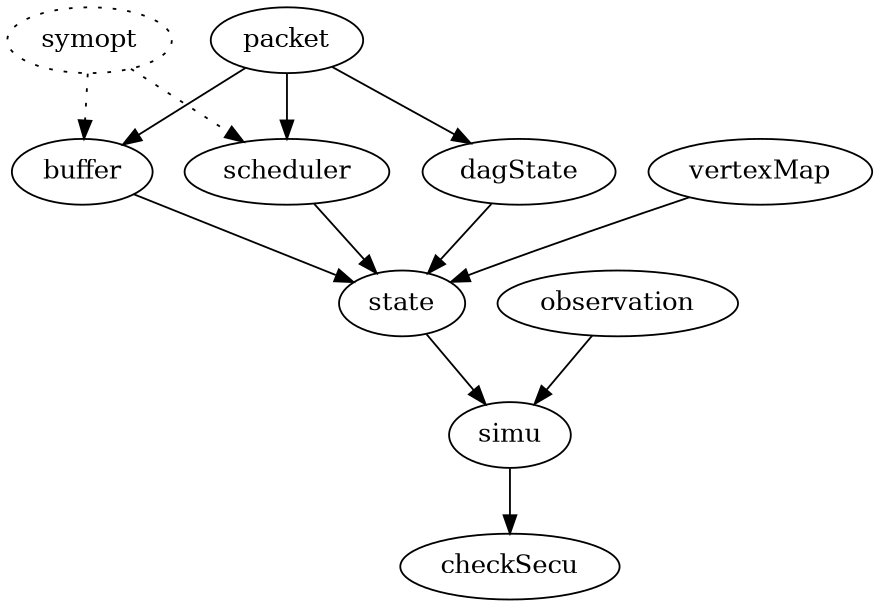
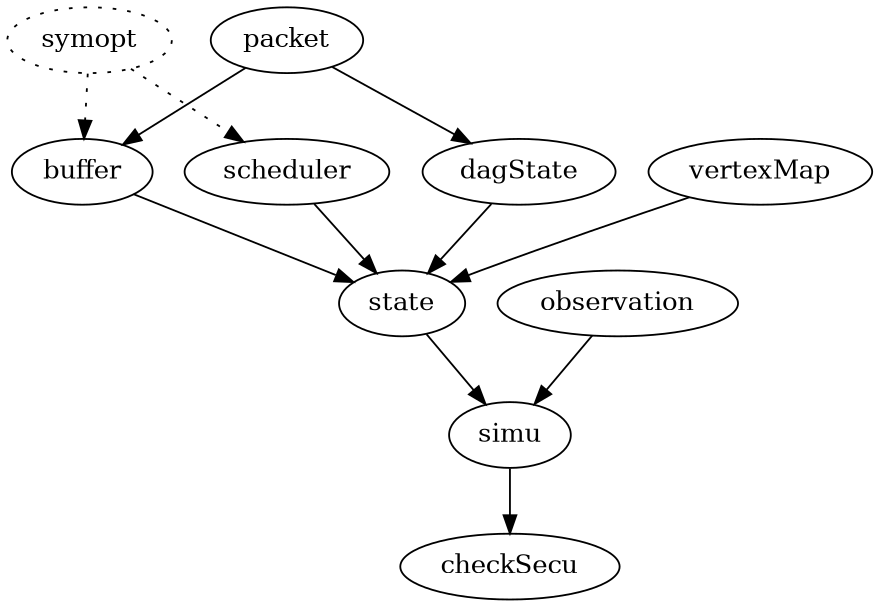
edge "packet" -> "scheduler": removed
